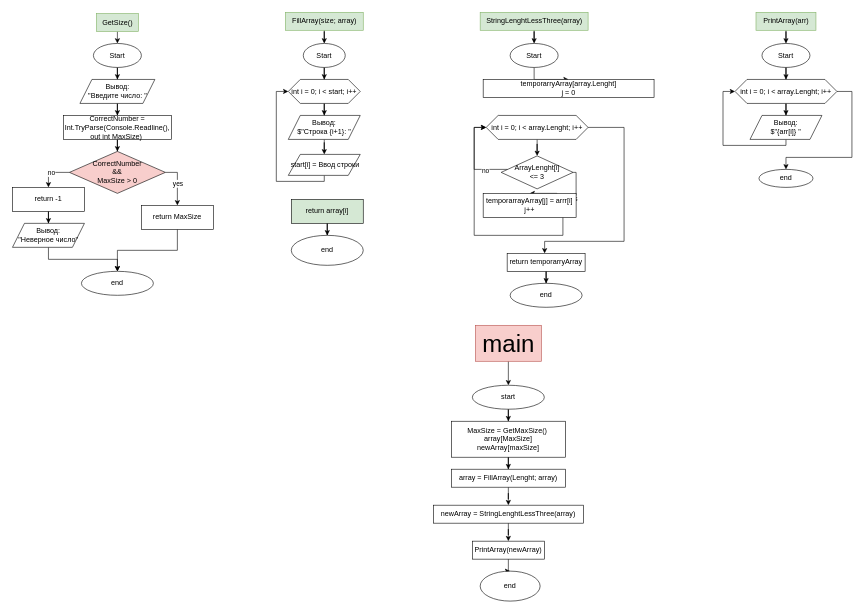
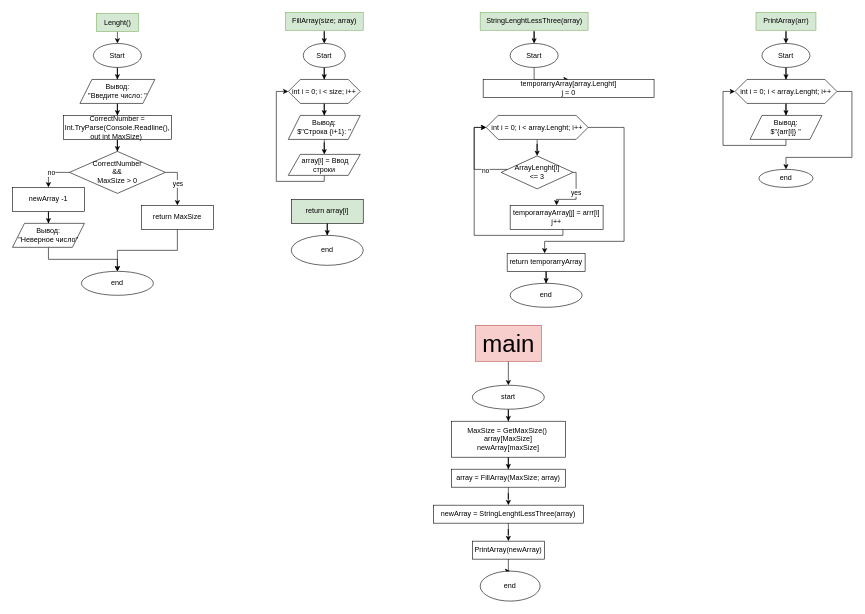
node "GetSize()": label "GetSize()" -> "Lenght()"
node "int i = 0; i < start; i++": label "int i = 0; i < start; i++" -> "int i = 0; i < size; i++"
node "start[i] = Ввод строки": label "start[i] = Ввод строки" -> "array[i] = Ввод строки"
node "CorrectNumber && MaxSize > 0": fillcolor #f8cecc -> #ffffff
node "return -1": label "return -1" -> "newArray -1"
node "temporarrayArray[j] = arrr[i] j++": moved (530, 206) -> (557, 218)
node "array = FillArray(Lenght; array)": label "array = FillArray(Lenght; array)" -> "array = FillArray(MaxSize; array)"
